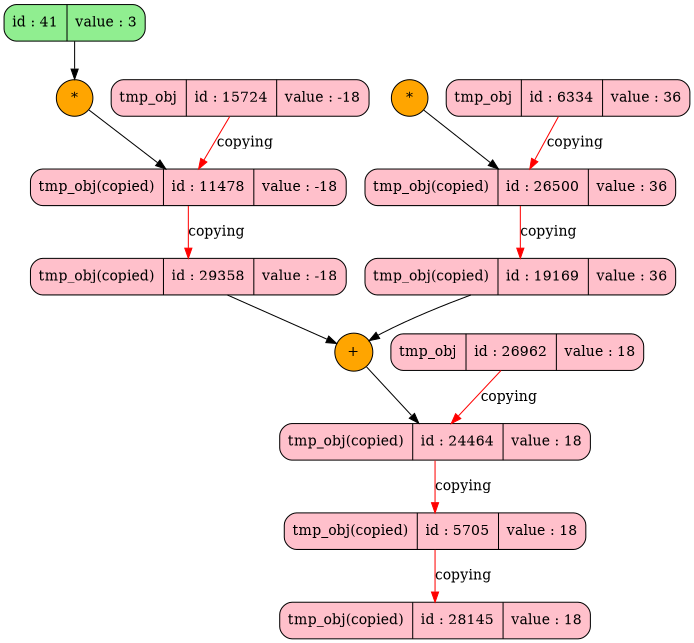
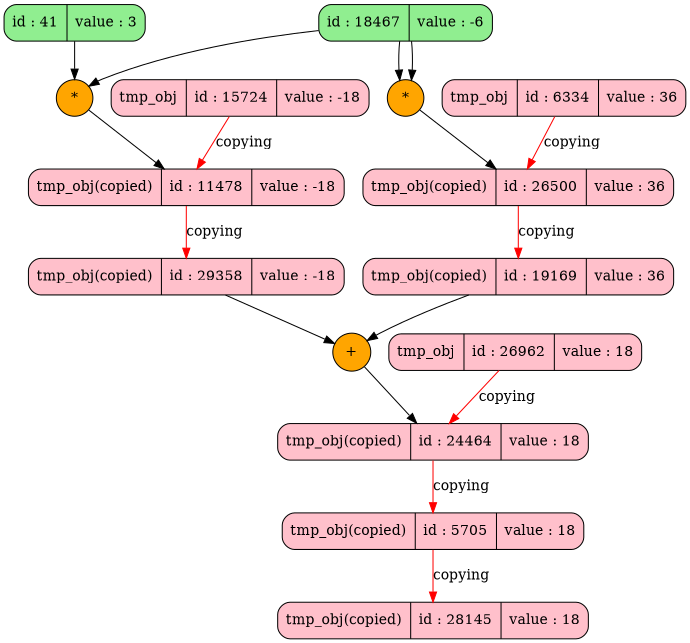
node "id : 18467": added
